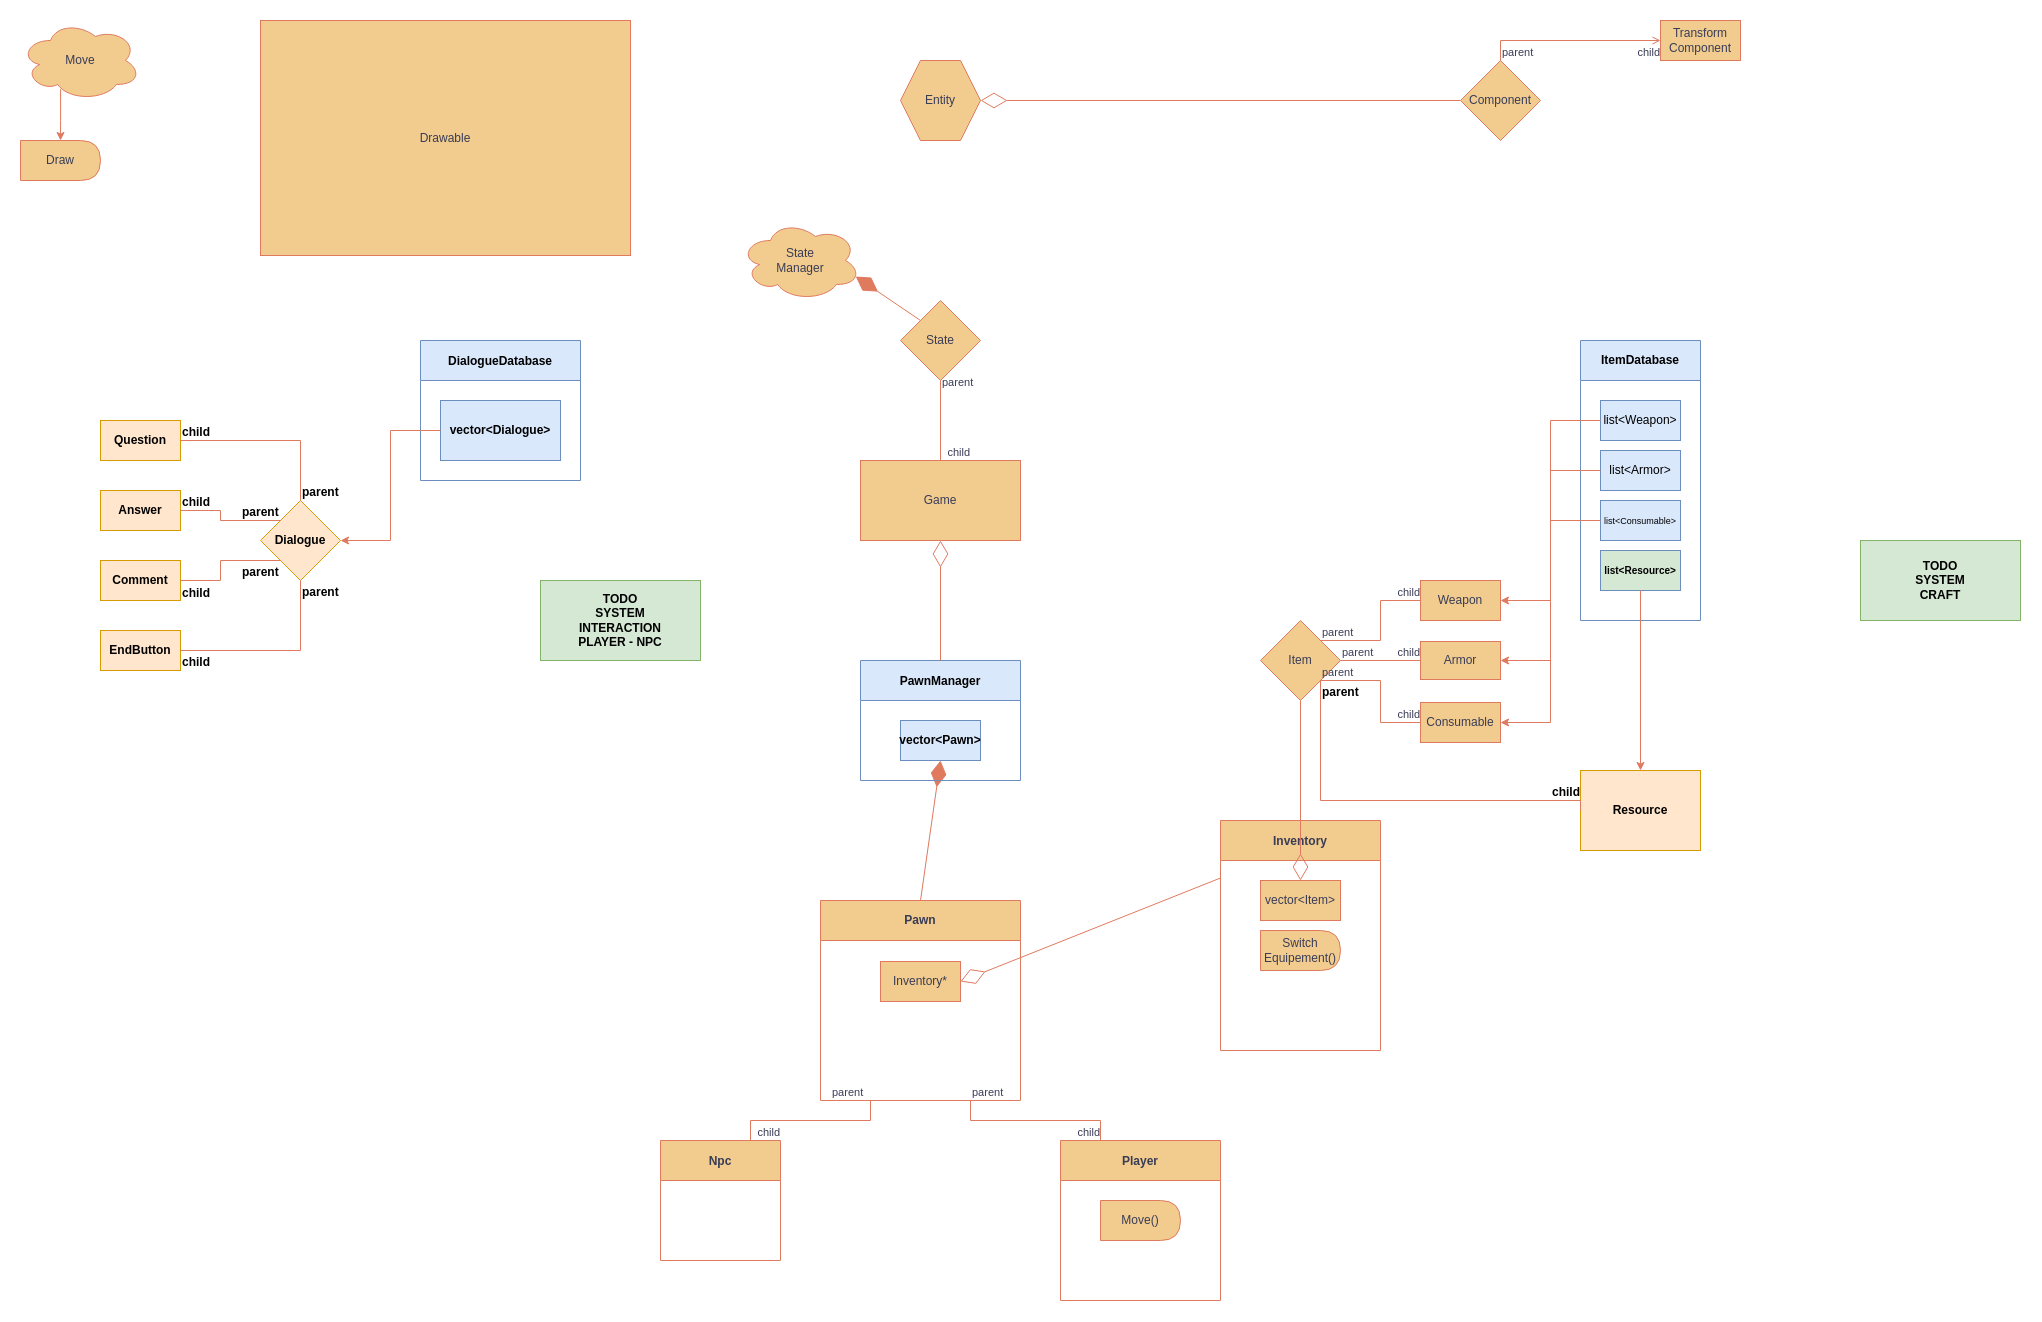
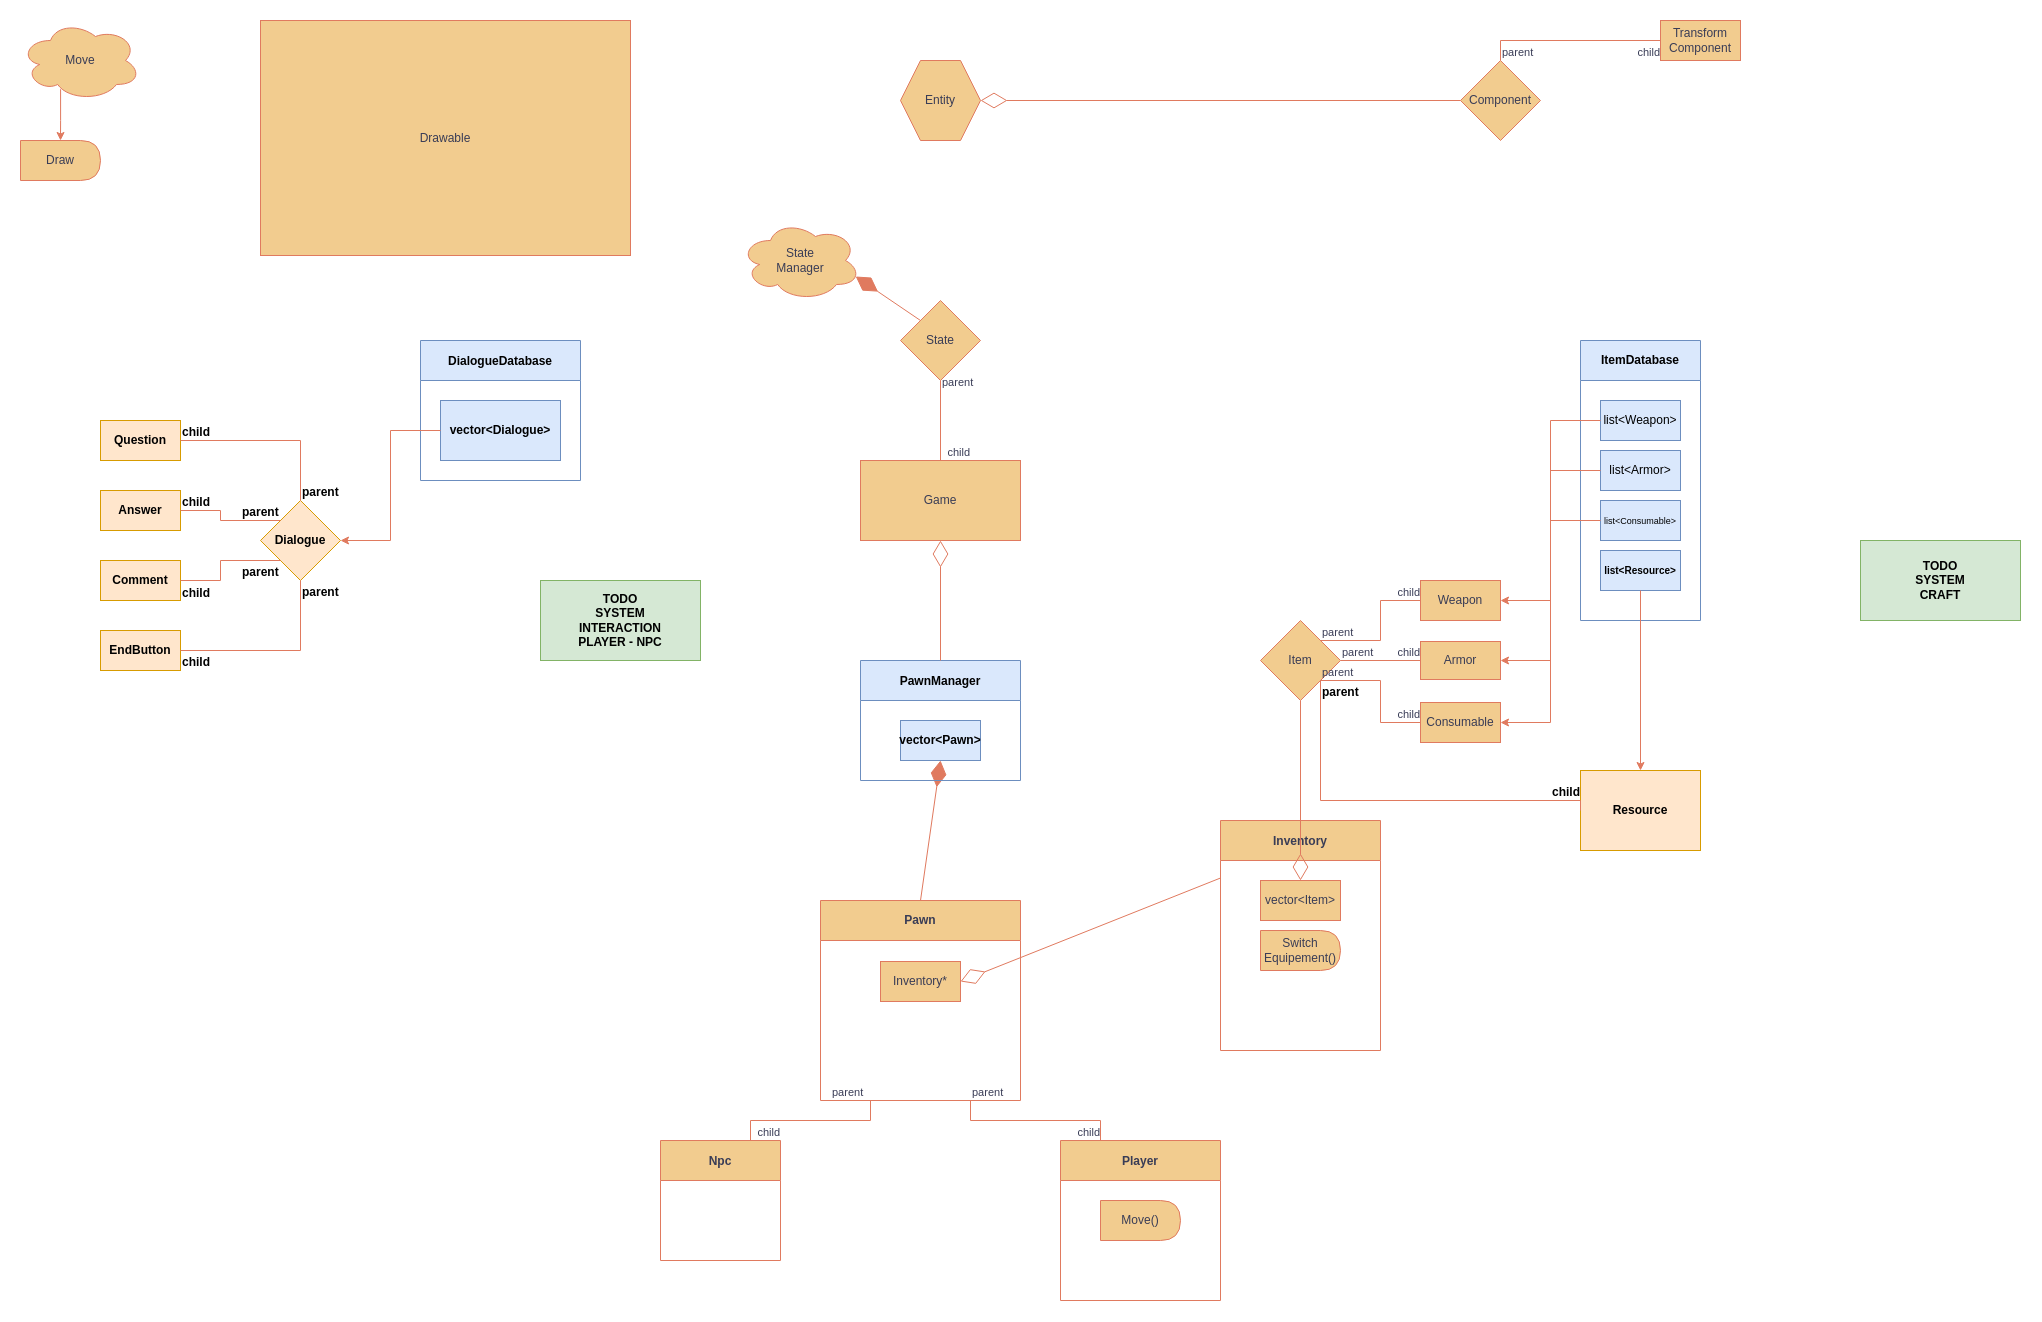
edge "Component" -> "Transform Component": arrowhead open -> none
node "list<Resource>": fillcolor #d5e8d4 -> #dae8fc
